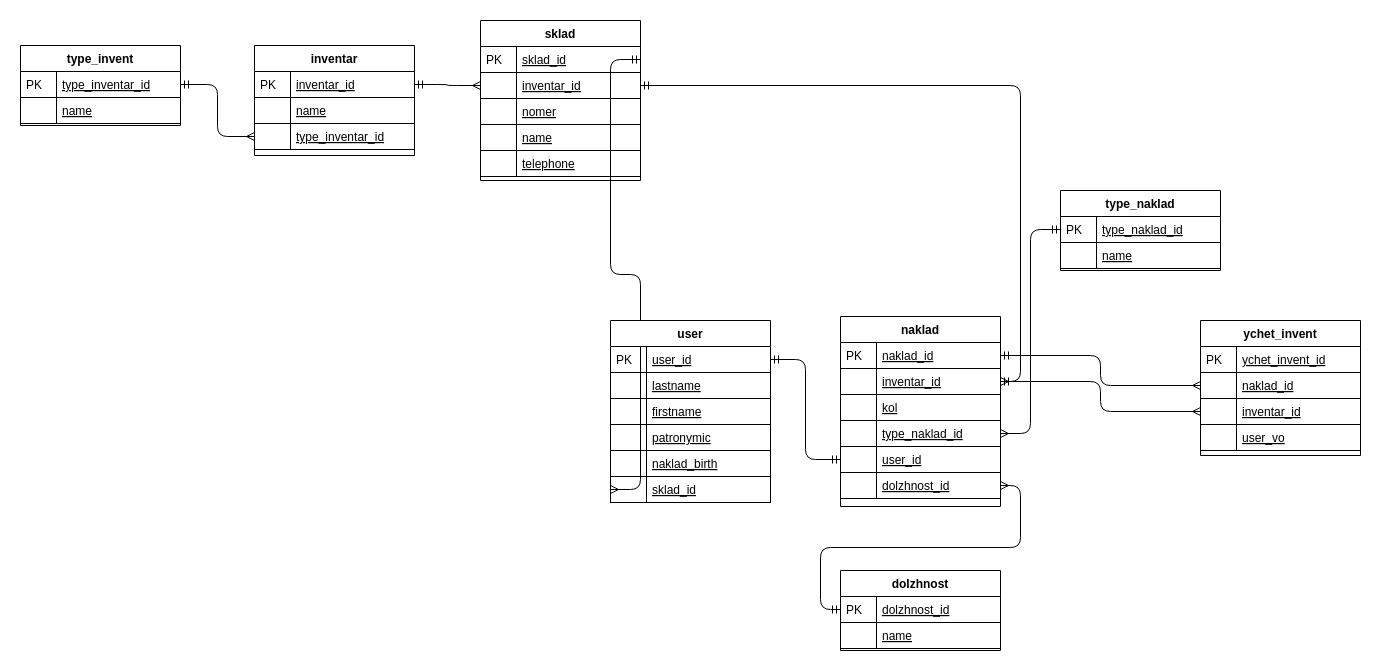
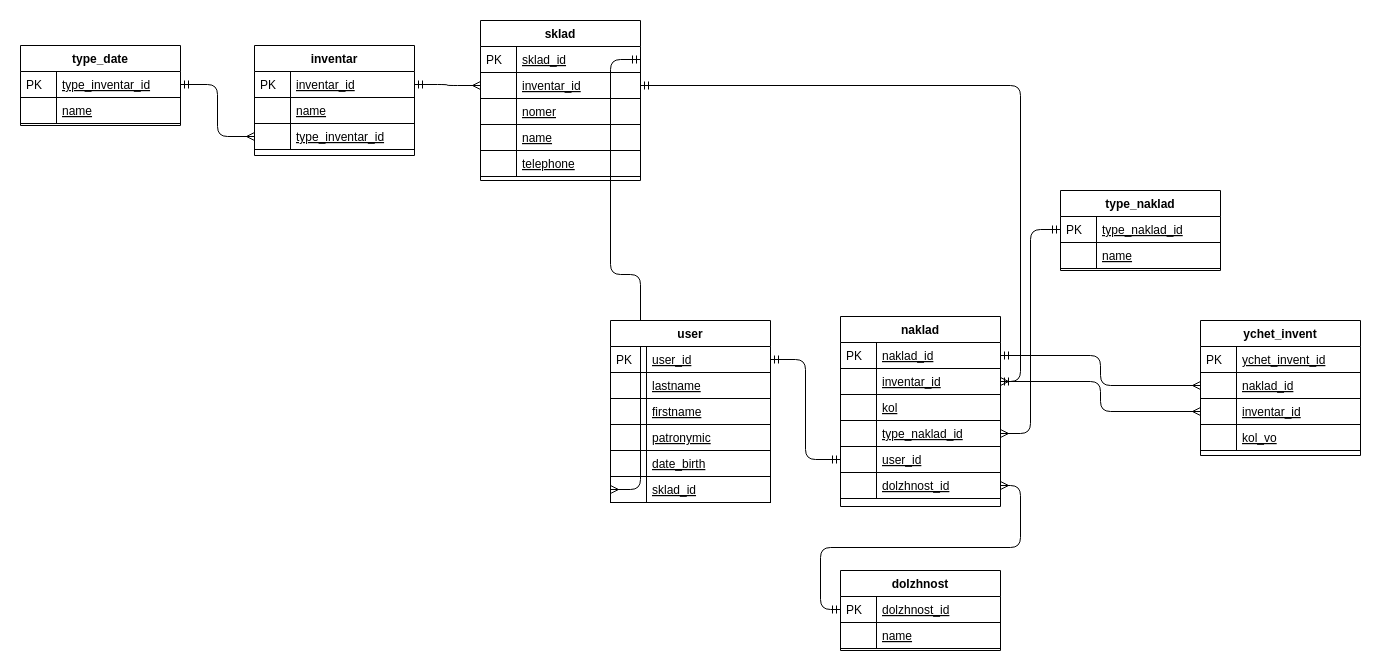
node "type_invent": label "type_invent" -> "type_date"
node "user_vo": label "user_vo" -> "kol_vo"
node "naklad_birth": label "naklad_birth" -> "date_birth"
